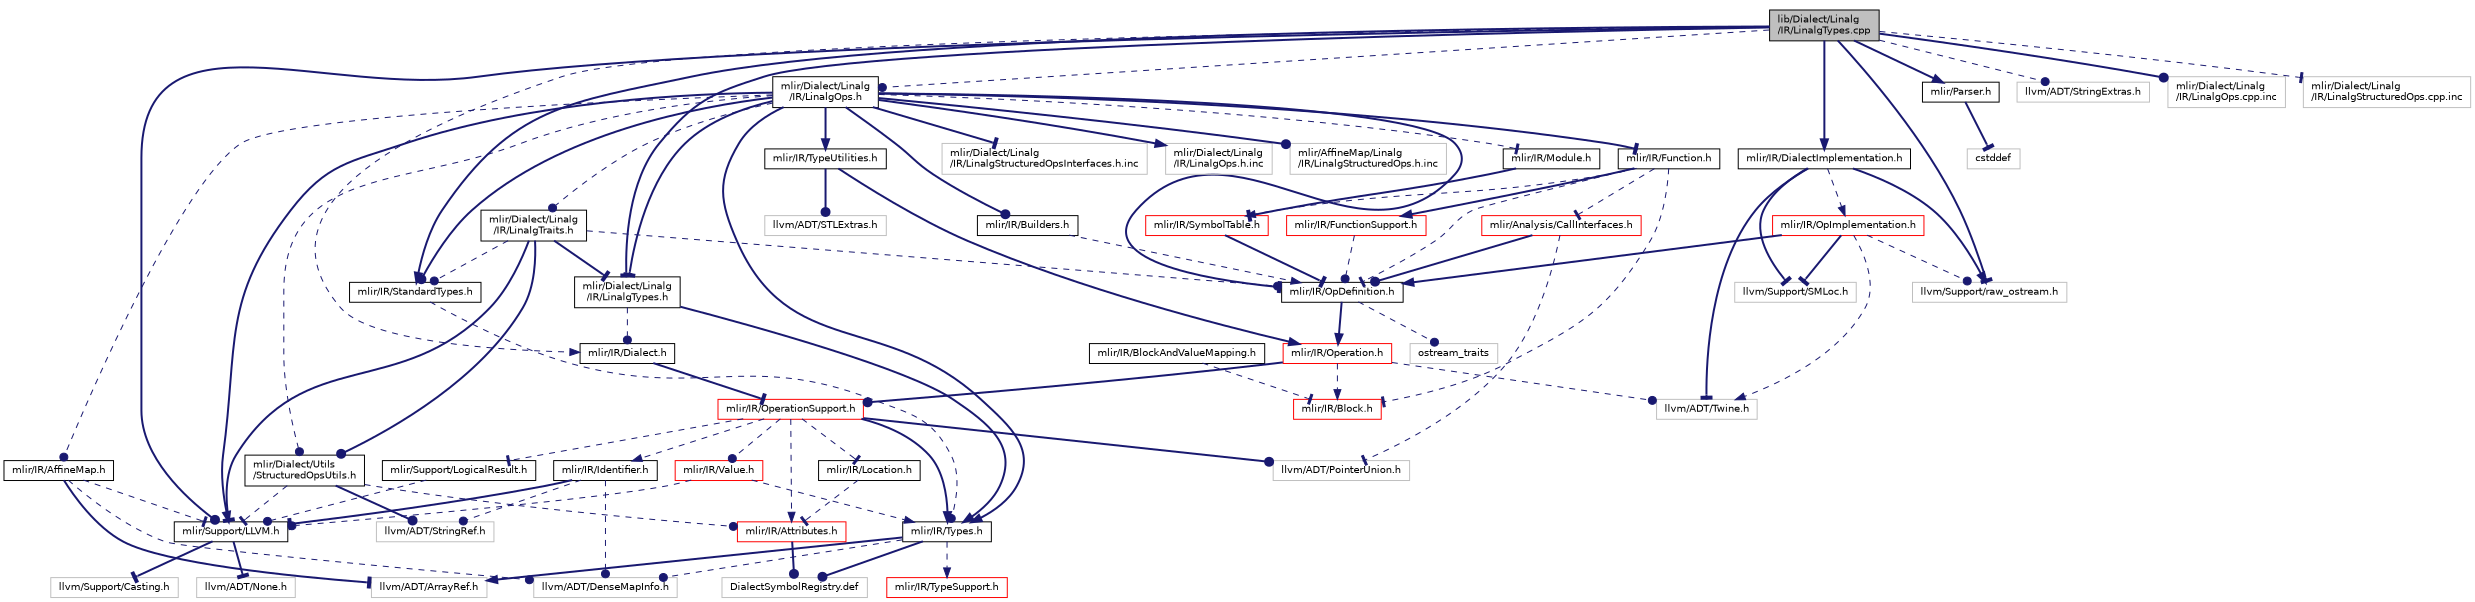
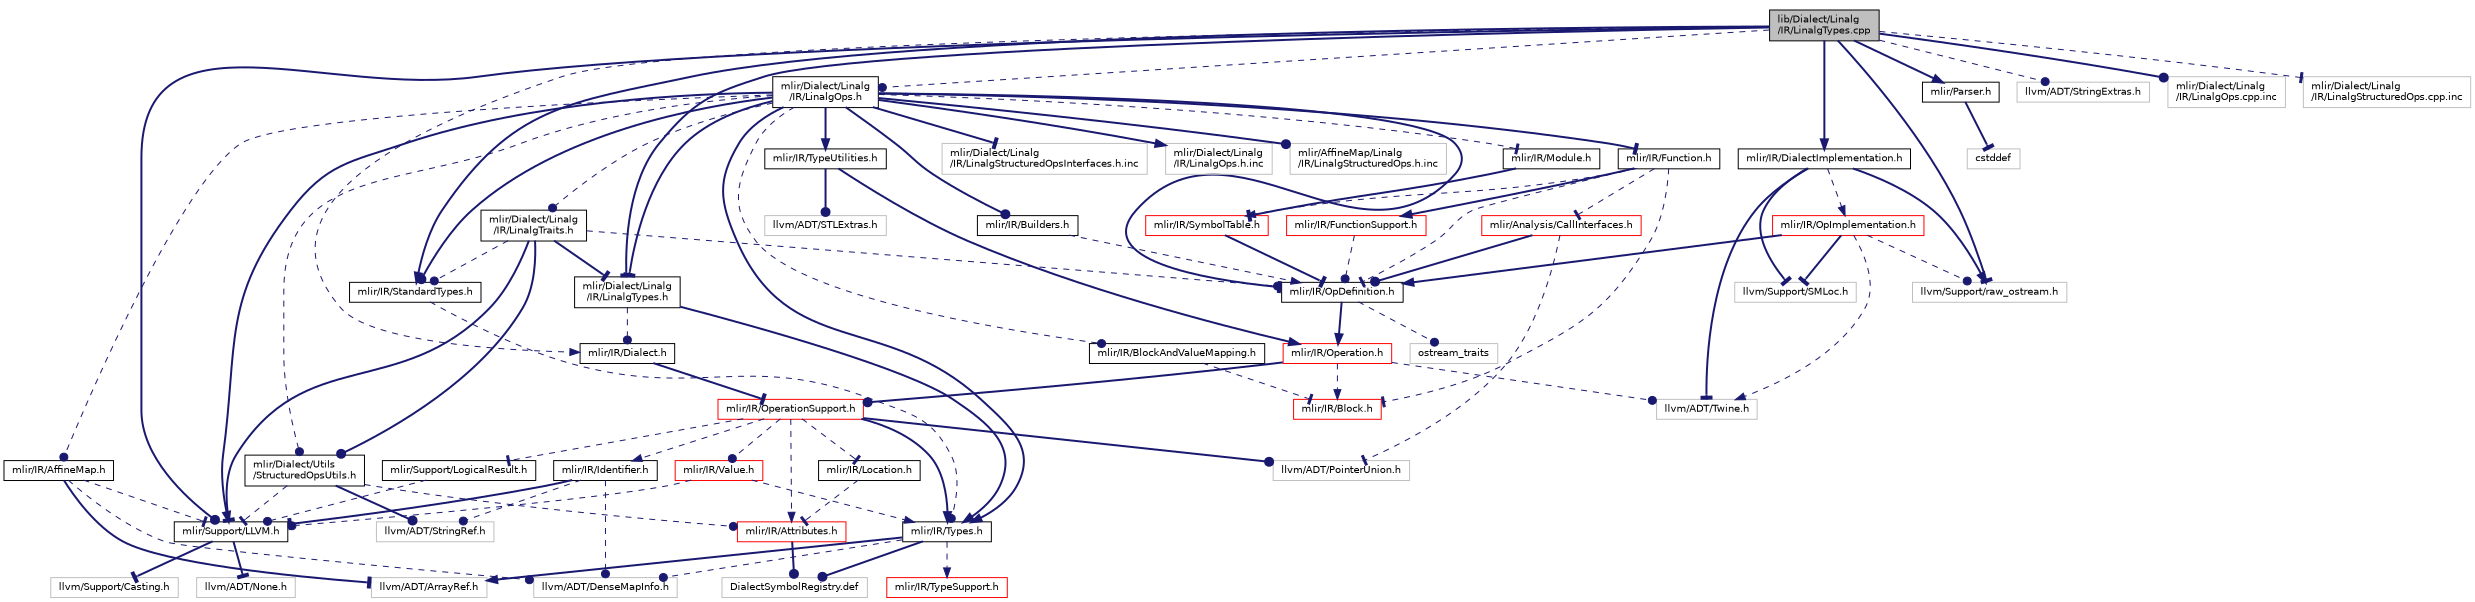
edge "mlir/Dialect/Linalg /IR/LinalgOps.h" -> "mlir/IR/BlockAndValueMapping.h": added
